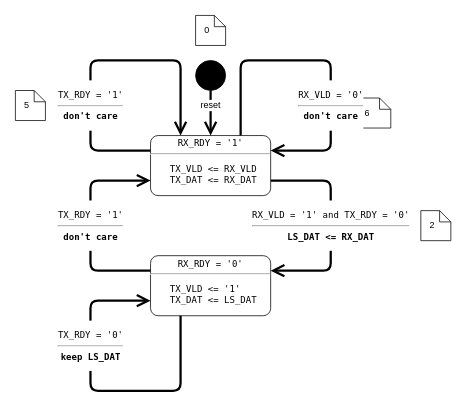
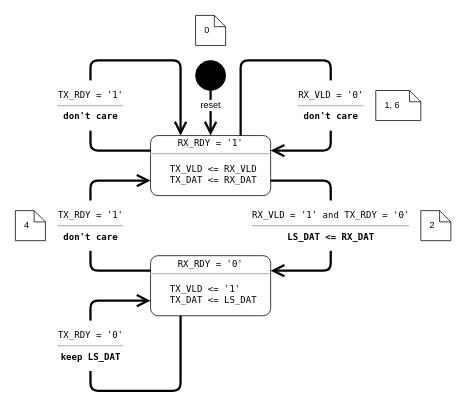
node "5": removed
node "1, 6": moved (368, 113) -> (398, 105)
node "4": added
